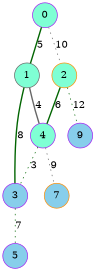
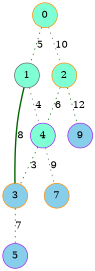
node "0": color purple -> darkorange
edge "0" -- "1": style bold -> dotted
edge "1" -- "4": style bold -> dotted
edge "2" -- "4": style bold -> dotted
node "3": color purple -> darkorange
